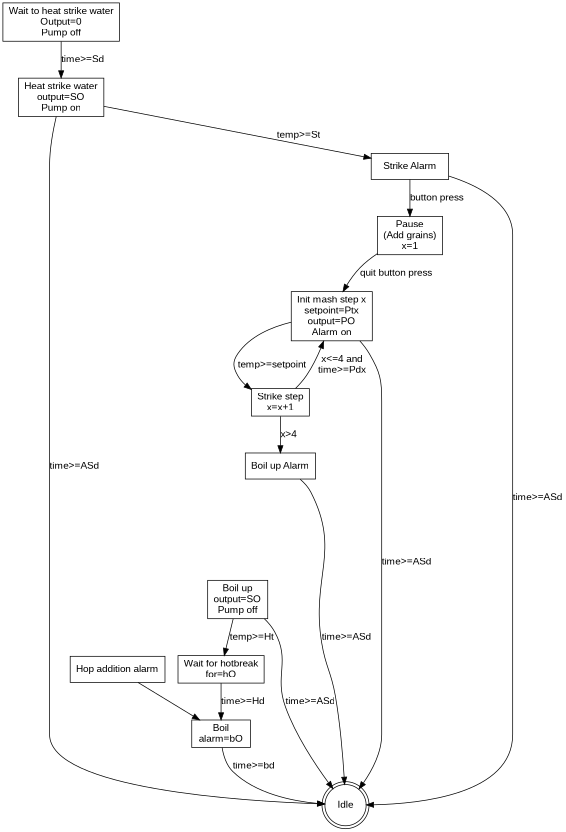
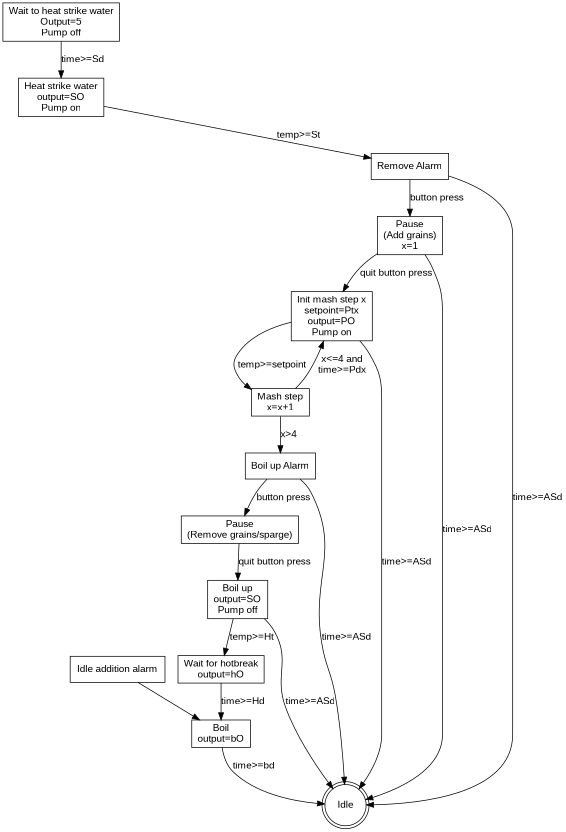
node "Wait to heat strike water Output=0 Pump off": label "Wait to heat strike water Output=0 Pump off" -> "Wait to heat strike water Output=5 Pump off"
node "Strike Alarm": label "Strike Alarm" -> "Remove Alarm"
node "Init mash step x setpoint=Ptx output=PO Alarm on": label "Init mash step x setpoint=Ptx output=PO Alarm on" -> "Init mash step x setpoint=Ptx output=PO Pump on"
node "Strike step x=x+1": label "Strike step x=x+1" -> "Mash step x=x+1"
node "Pause (Remove grains/sparge)": added
edge "Heat strike water output=SO Pump on" -> "Idle": now "Pause (Add grains) x=1" -> "Idle"
node "Hop addition alarm": label "Hop addition alarm" -> "Idle addition alarm"
node "Wait for hotbreak for=hO": label "Wait for hotbreak for=hO" -> "Wait for hotbreak output=hO"
node "Boil alarm=bO": label "Boil alarm=bO" -> "Boil output=bO"
